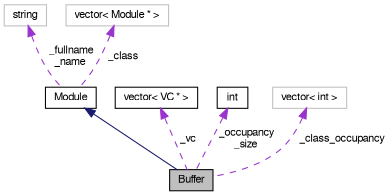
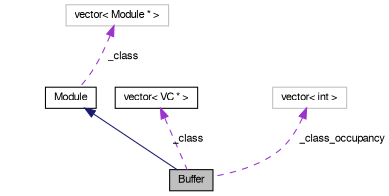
node "string": removed
node "int": removed
edge "Buffer" -> "vector< VC * >": label " _vc" -> " _class"
